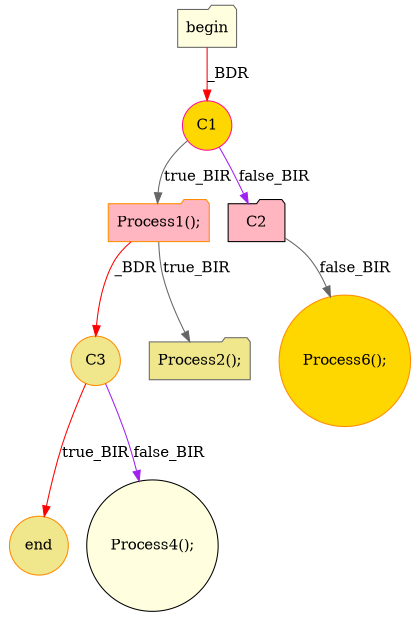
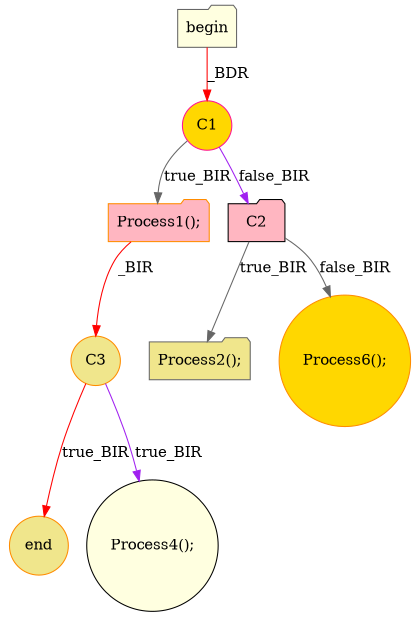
edge "Process1();" -> "C3": label "_BDR" -> "_BIR"
edge "Process1();" -> "Process2();": now "C2" -> "Process2();"
edge "C3" -> "Process4();": label "false_BIR" -> "true_BIR"
